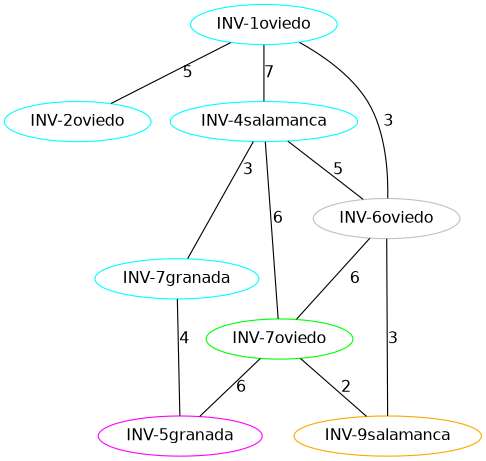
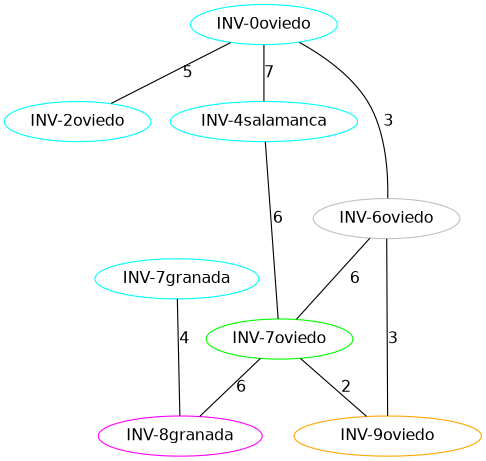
node "INV-1oviedo": label "INV-1oviedo" -> "INV-0oviedo"
edge "INV-4salamanca" -- "INV-6oviedo": removed, label "5"
edge "INV-4salamanca" -- "INV-7granada": removed, label "3"
node "INV-5granada": label "INV-5granada" -> "INV-8granada"
node "INV-9salamanca": label "INV-9salamanca" -> "INV-9oviedo"
